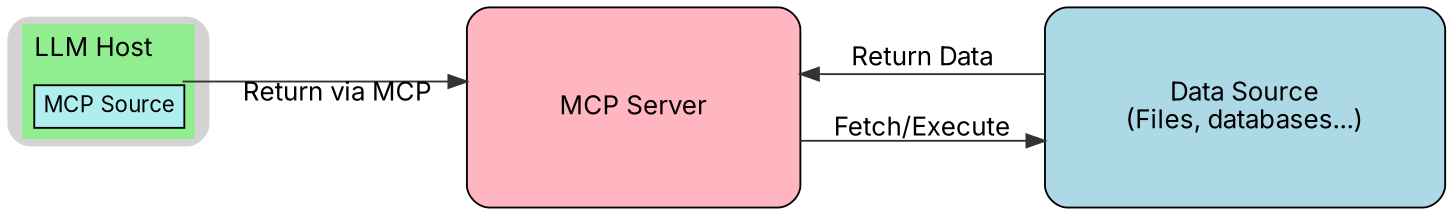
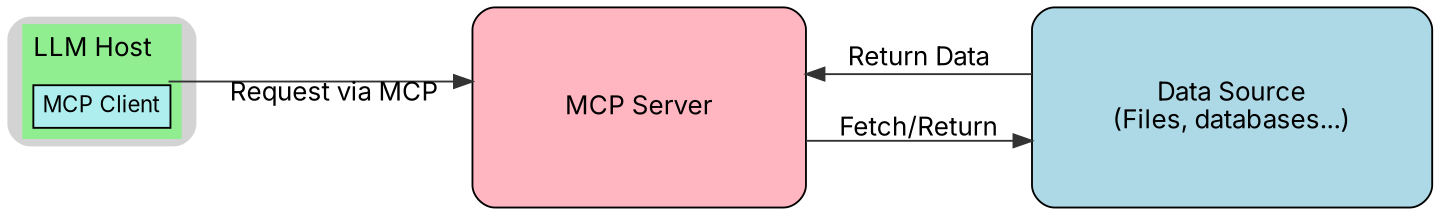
edge "LLM Host" -> "MCP Server": label "Return via MCP" -> "Request via MCP"
node "LLM Host": text "MCP Source" -> "MCP Client"
edge "Data Source (Files, databases...)" -> "MCP Server": label "Fetch/Execute" -> "Fetch/Return"
